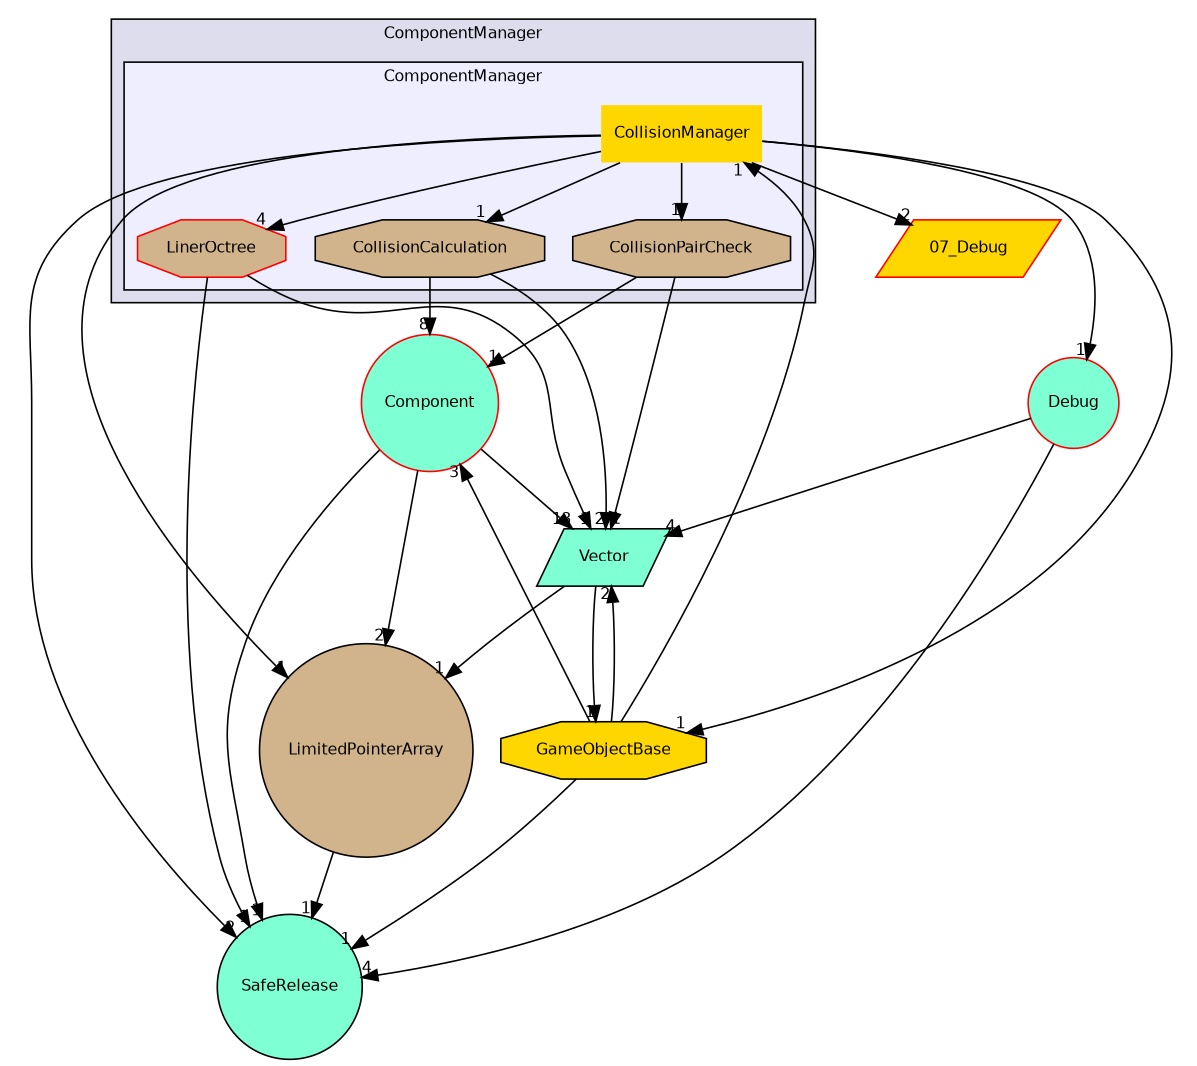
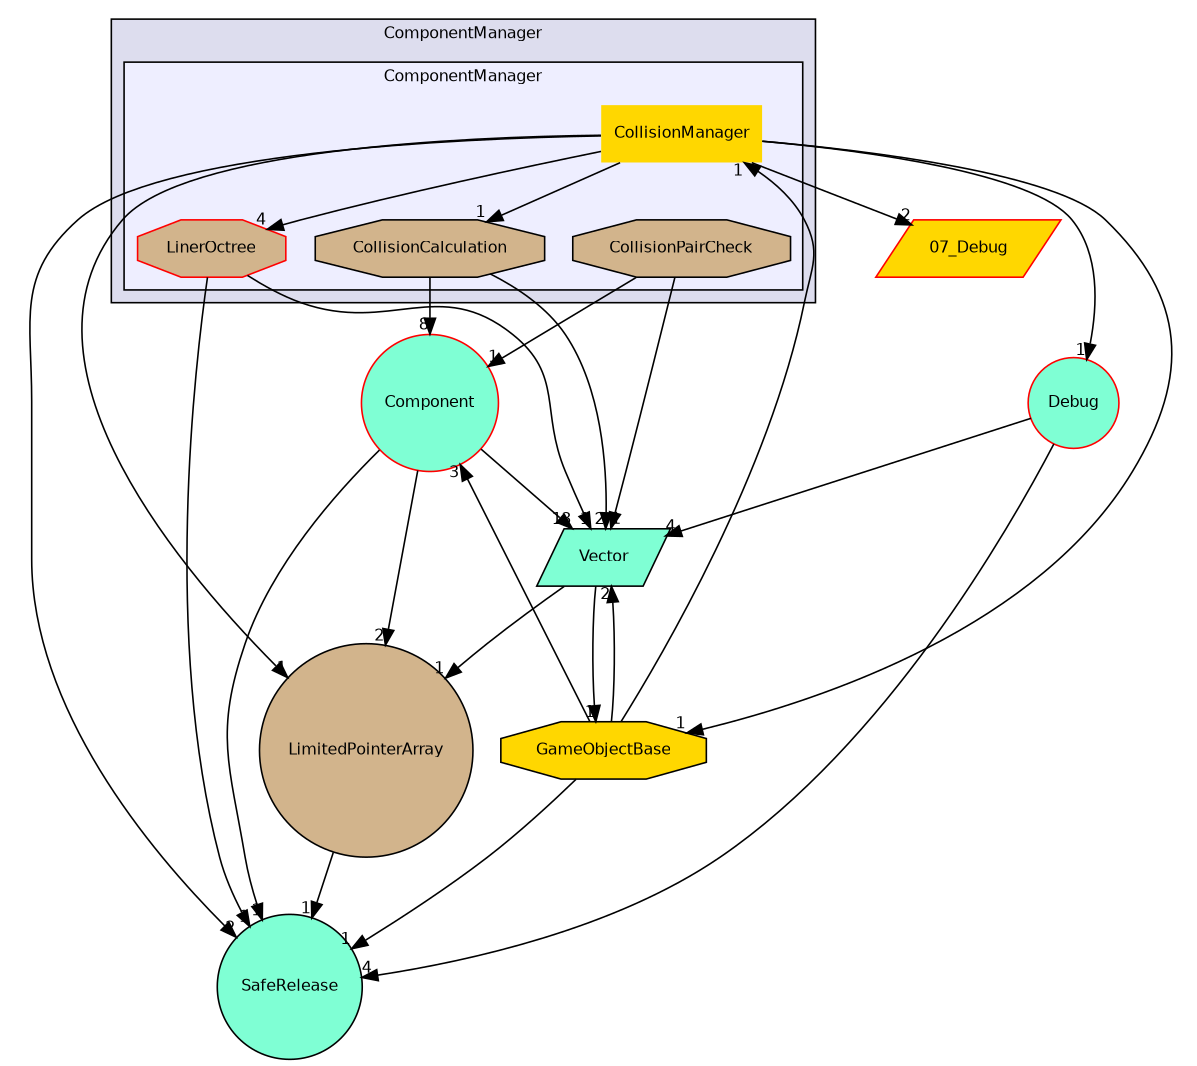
edge "CollisionManager" -> "CollisionPairCheck": removed
